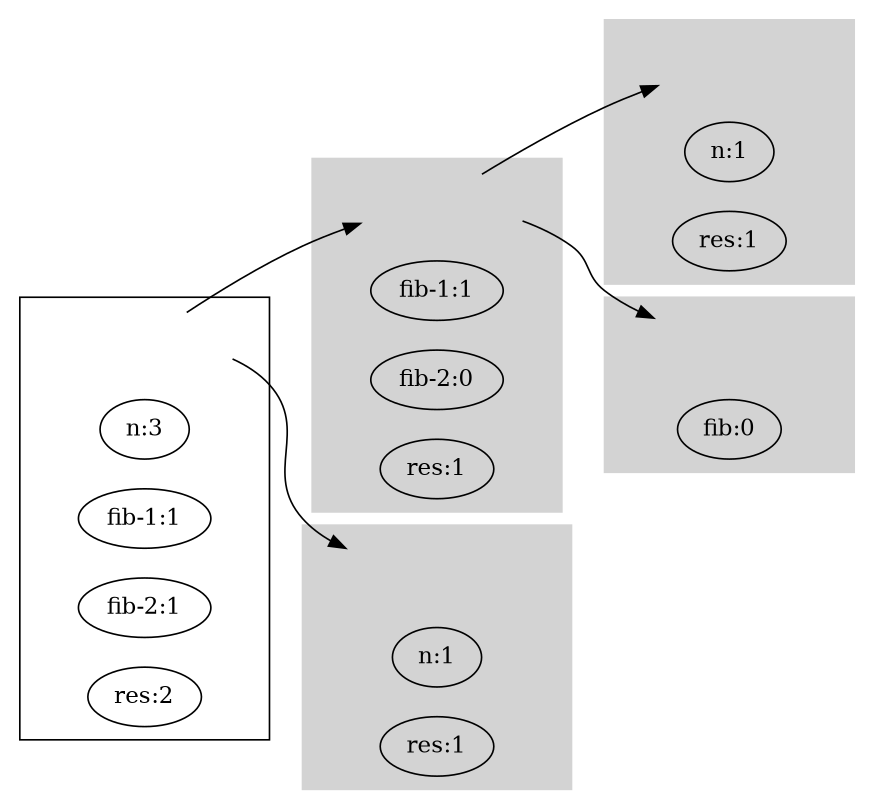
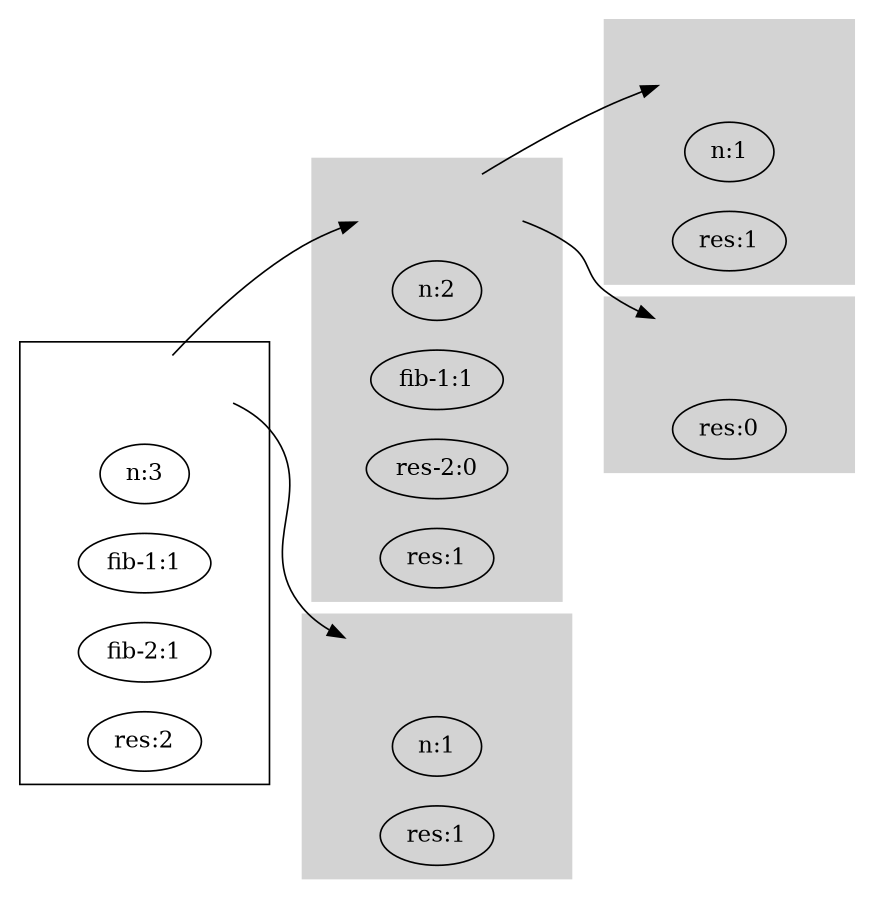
node "n:2": added
node "fib-2:0": label "fib-2:0" -> "res-2:0"
node "fib:0": label "fib:0" -> "res:0"
